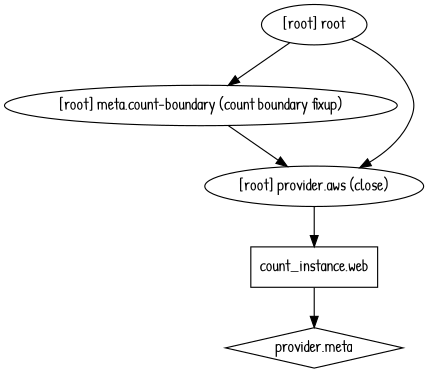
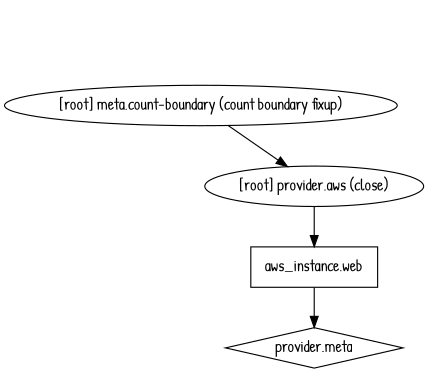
node "[root] root": removed
node "count_instance.web": label "count_instance.web" -> "aws_instance.web"
